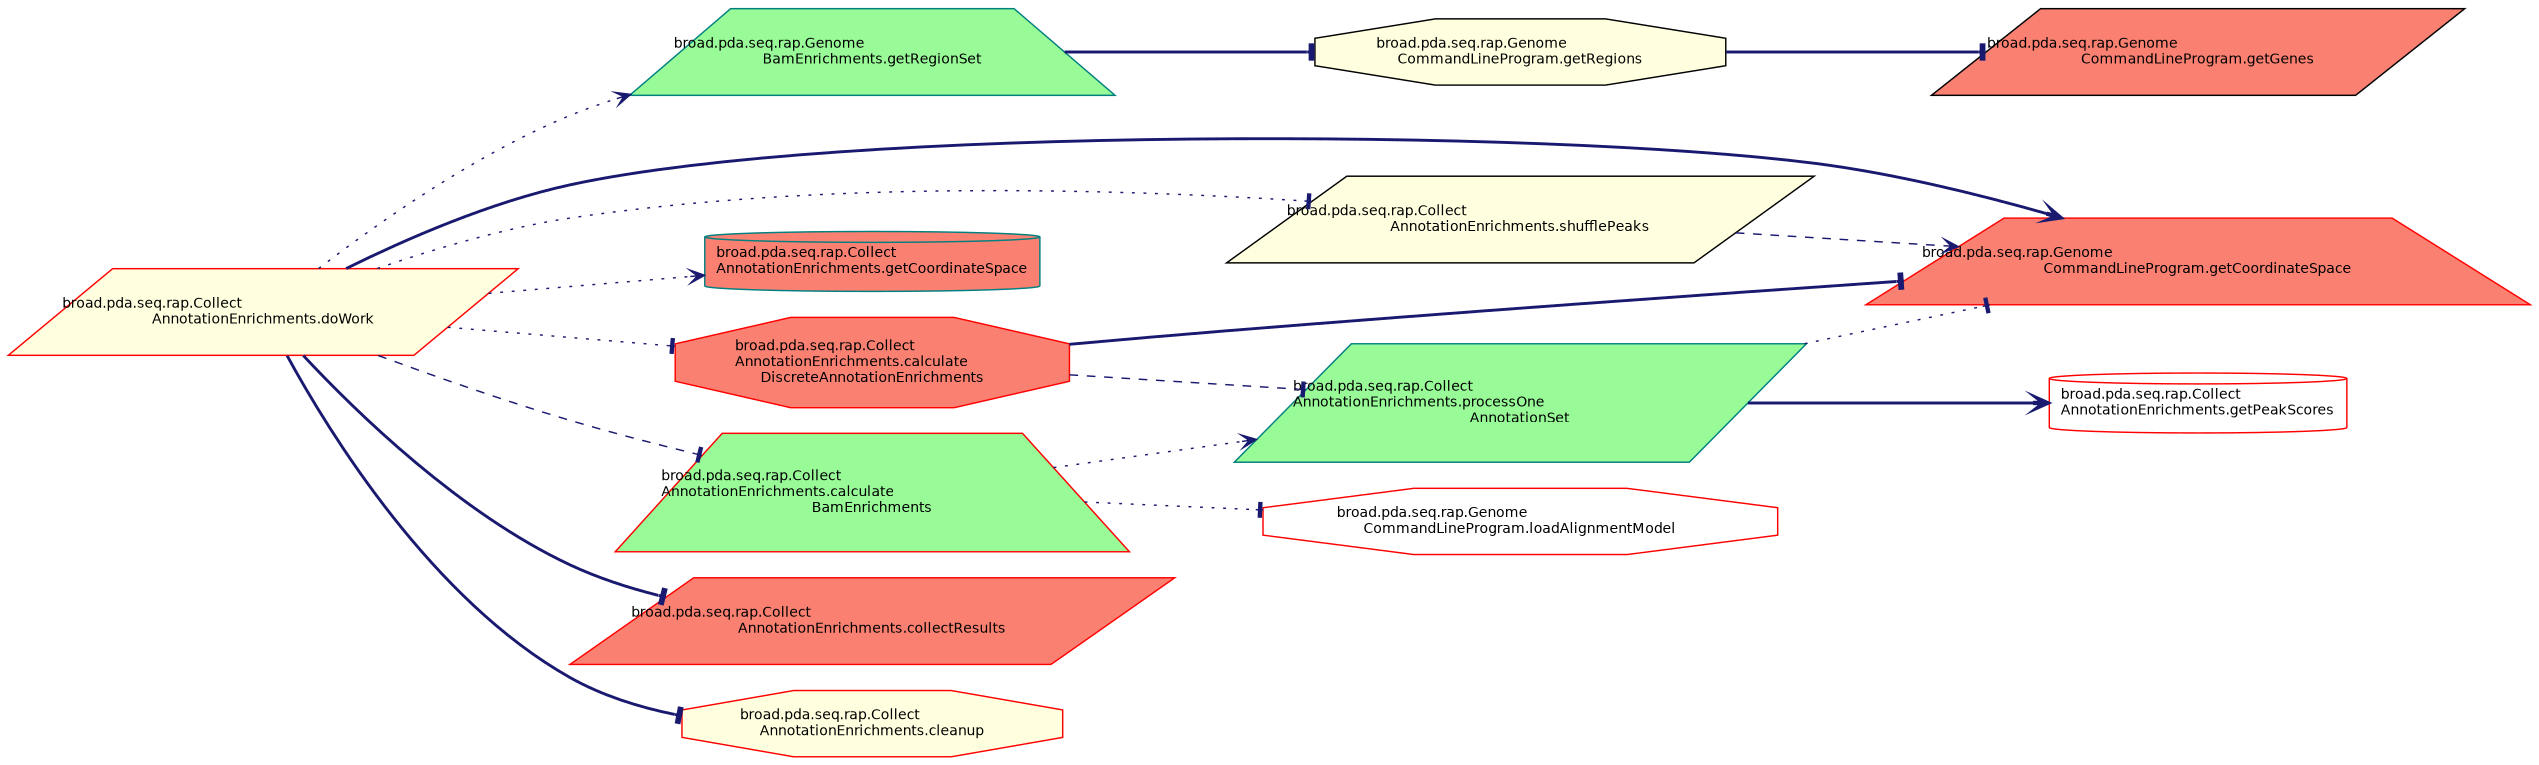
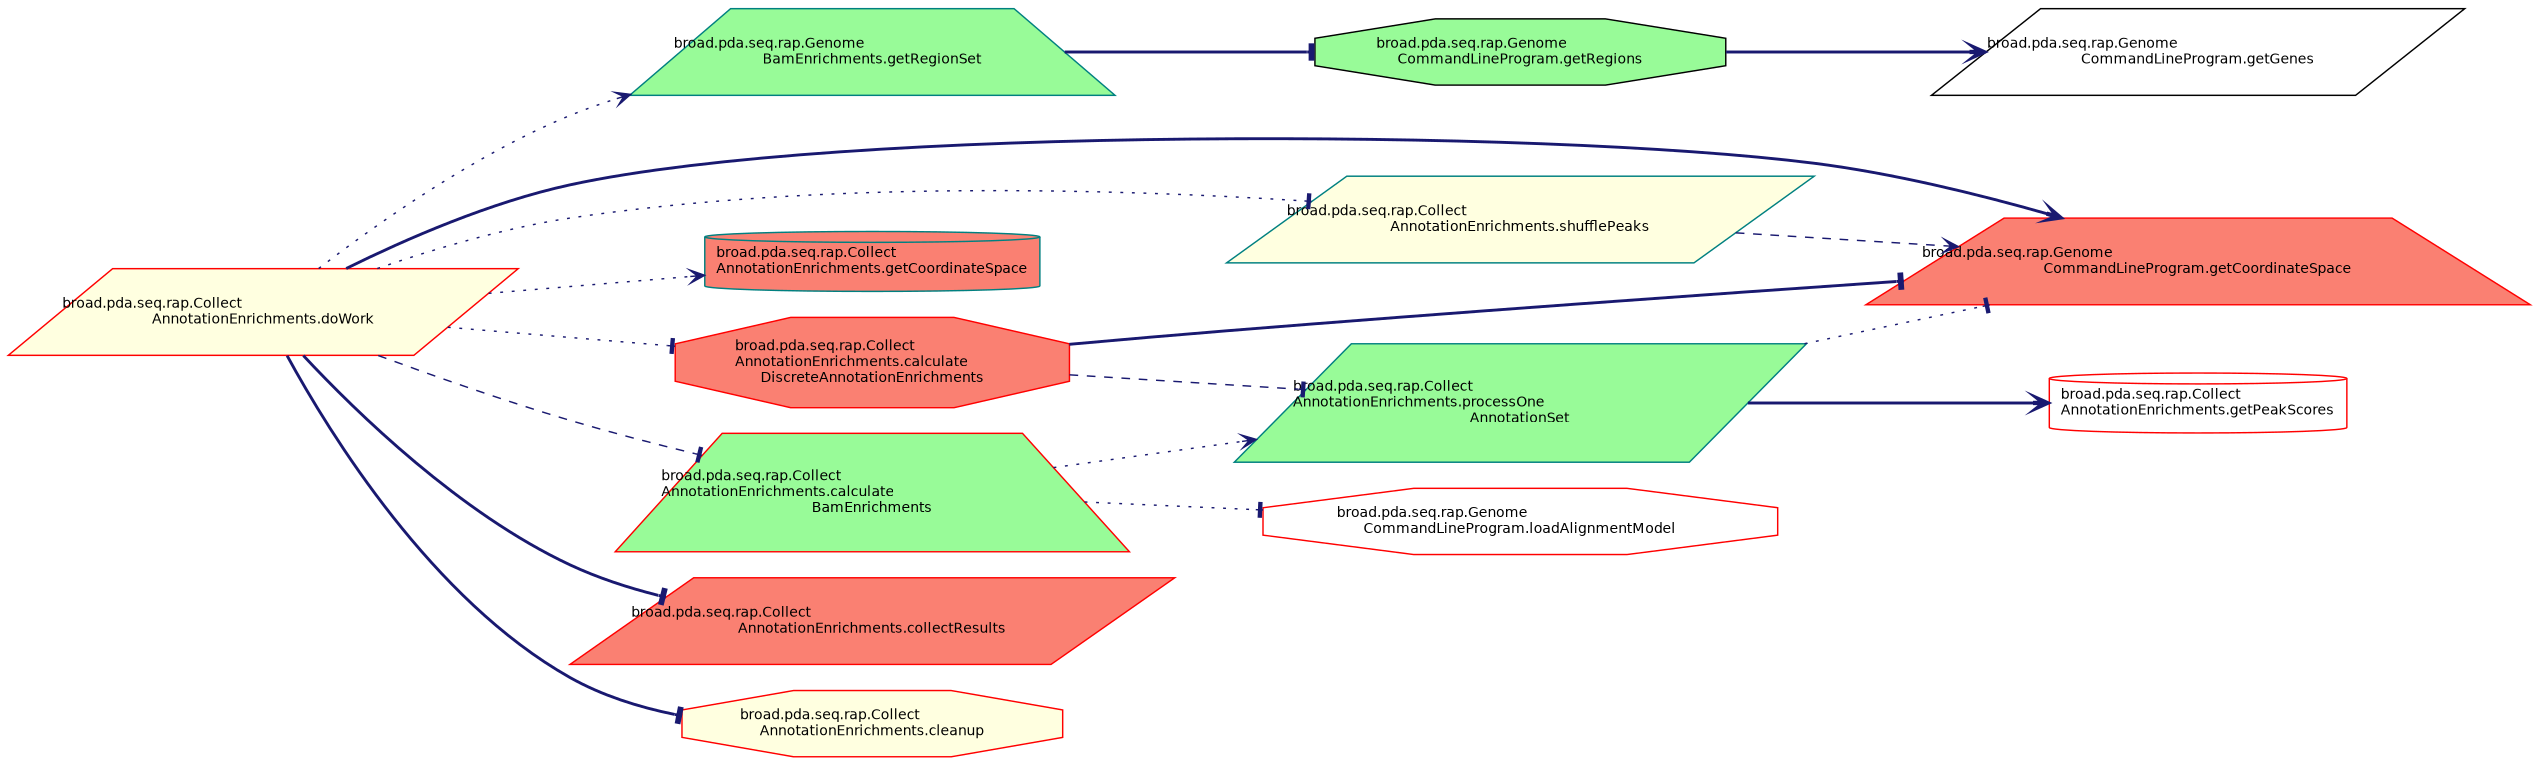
node "broad.pda.seq.rap.Genome CommandLineProgram.getRegions": fillcolor lightyellow -> palegreen
edge "broad.pda.seq.rap.Genome CommandLineProgram.getRegions" -> "broad.pda.seq.rap.Genome CommandLineProgram.getGenes": arrowhead tee -> vee
node "broad.pda.seq.rap.Genome CommandLineProgram.getGenes": fillcolor salmon -> white
node "broad.pda.seq.rap.Collect AnnotationEnrichments.shufflePeaks": color black -> teal
